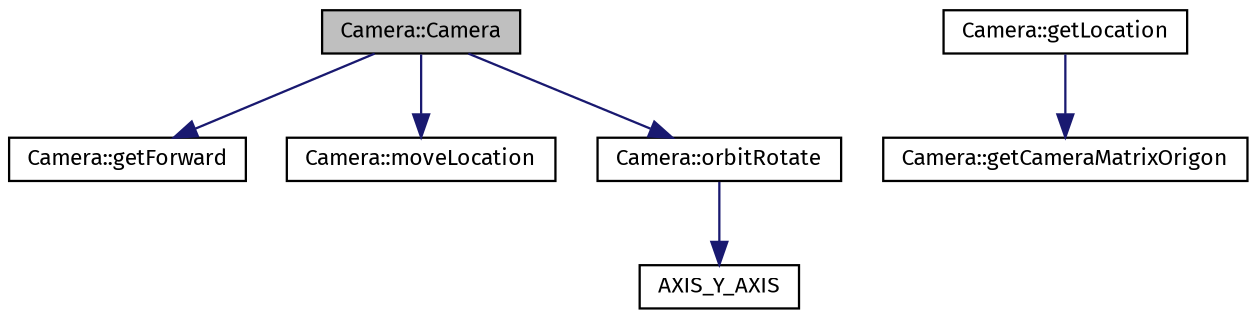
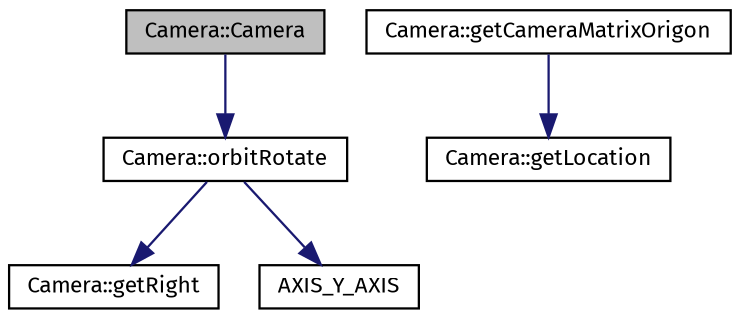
edge "Camera::getLocation" -> "Camera::getCameraMatrixOrigon": reversed
node "Camera::getForward": removed
node "Camera::moveLocation": removed
node "Camera::getRight": added
